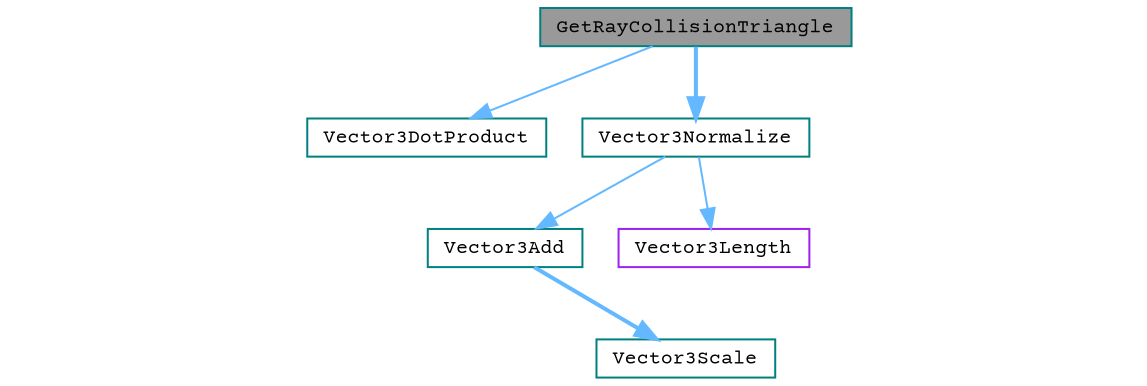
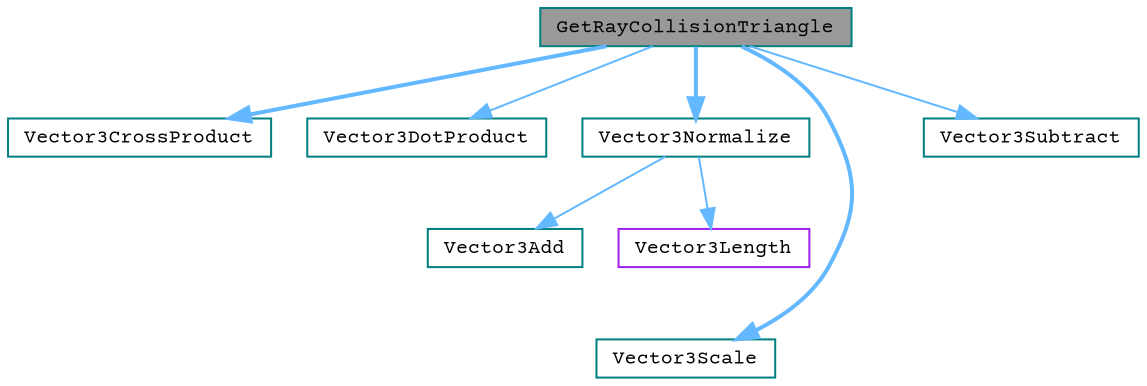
node "Vector3CrossProduct": added
node "Vector3Subtract": added
edge "Vector3Add" -> "Vector3Scale": now "GetRayCollisionTriangle" -> "Vector3Scale"
